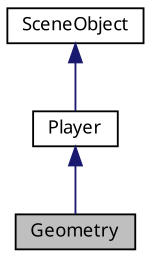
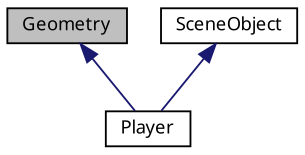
edge "Geometry" -> "Player": reversed
